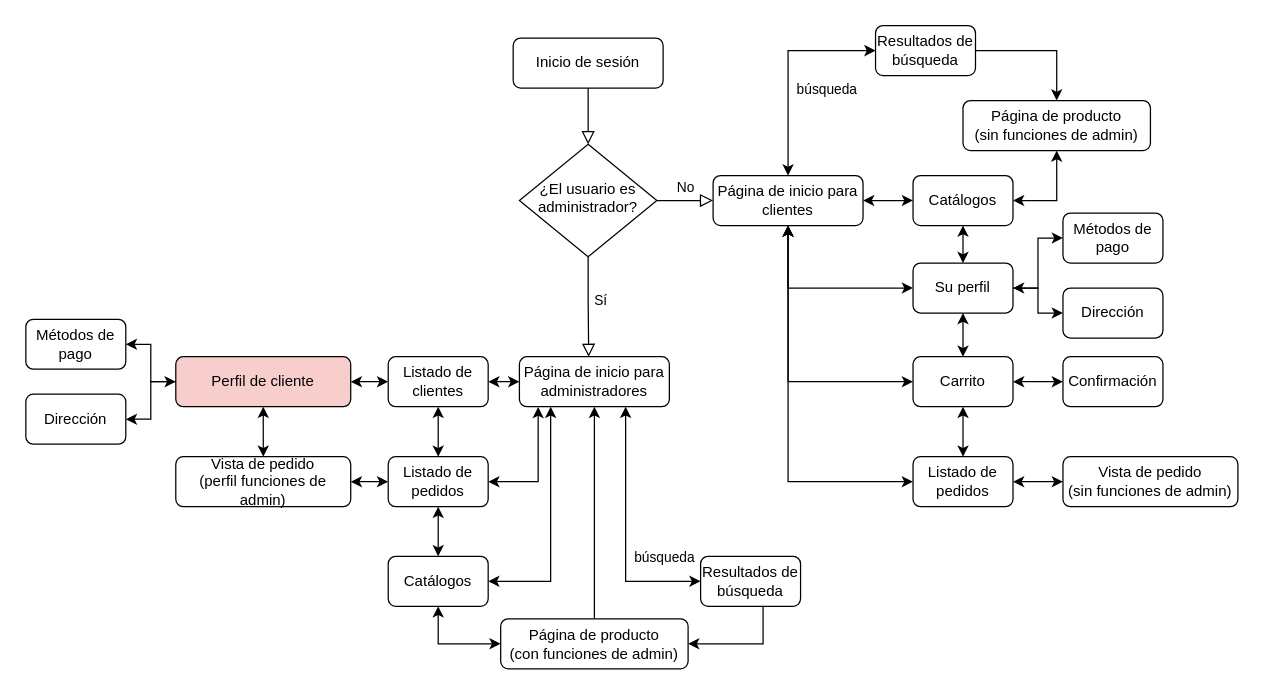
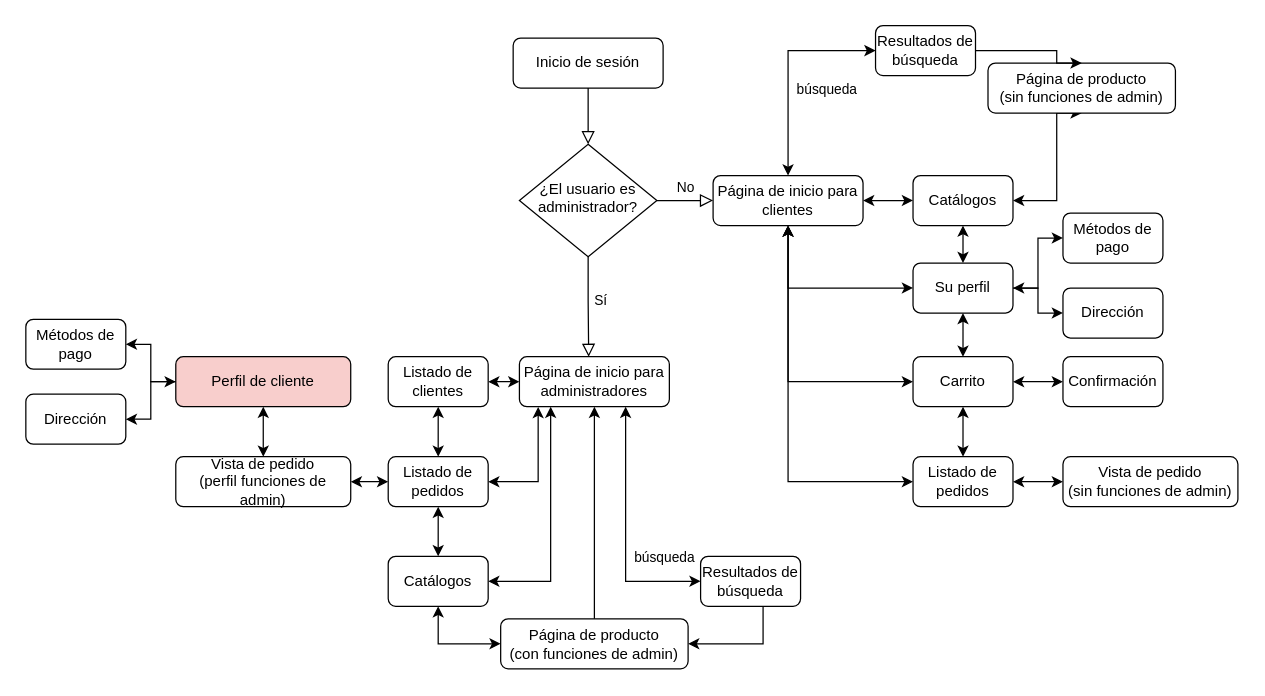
node "Página de producto (sin funciones de admin)": moved (1057, 126) -> (1082, 88)
edge "Perfil de cliente" -- "Listado de clientes": removed
